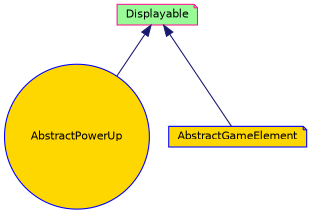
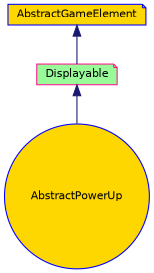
edge "AbstractGameElement" -> "Displayable": reversed
